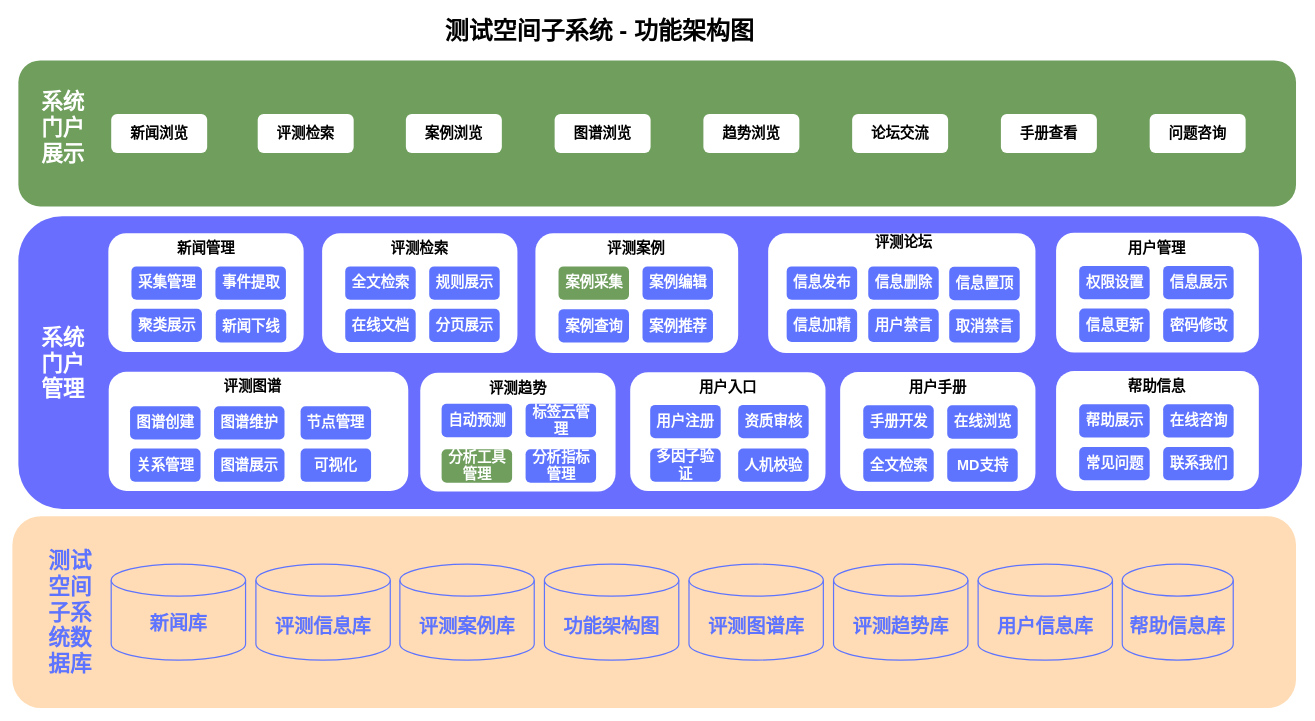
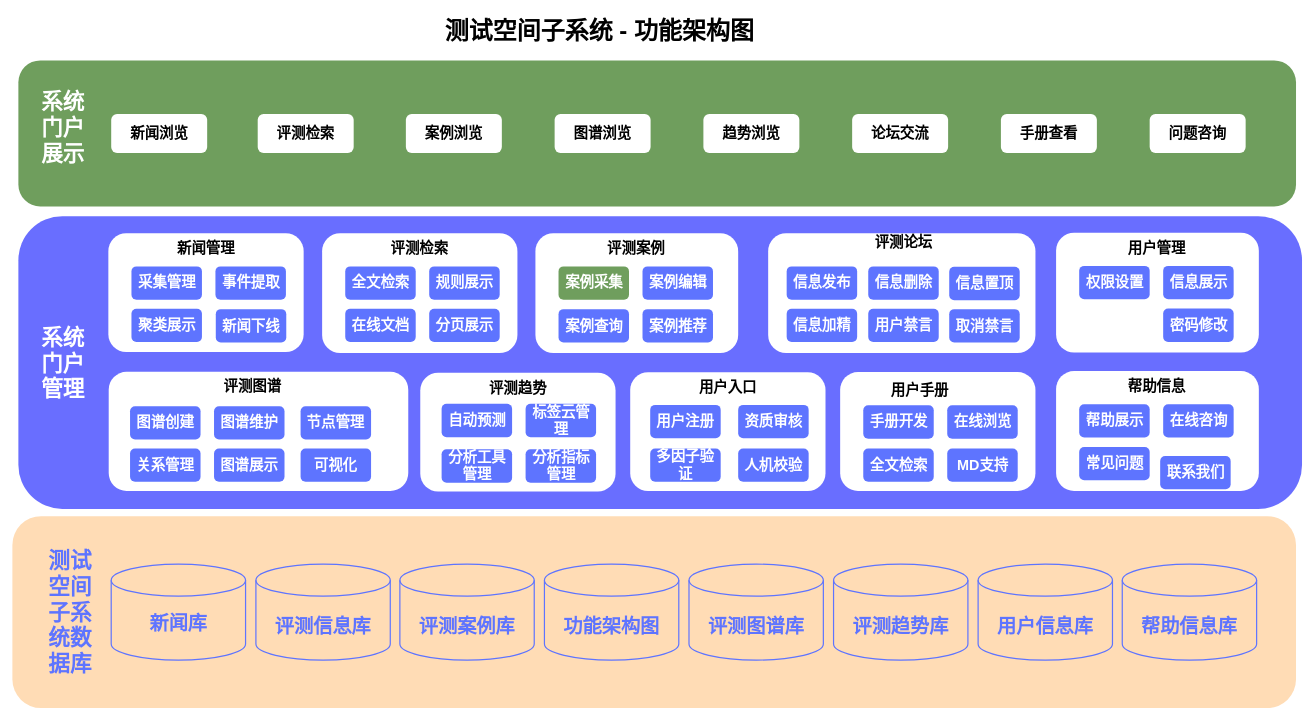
node "信息更新": removed
node "用户手册": moved (938, 388) -> (920, 391)
node "联系我们": moved (1199, 464) -> (1196, 473)
node "分析工具管理": fillcolor #6f9e5d -> #5e74ff
node "帮助信息库": size 111x96 -> 134x96
